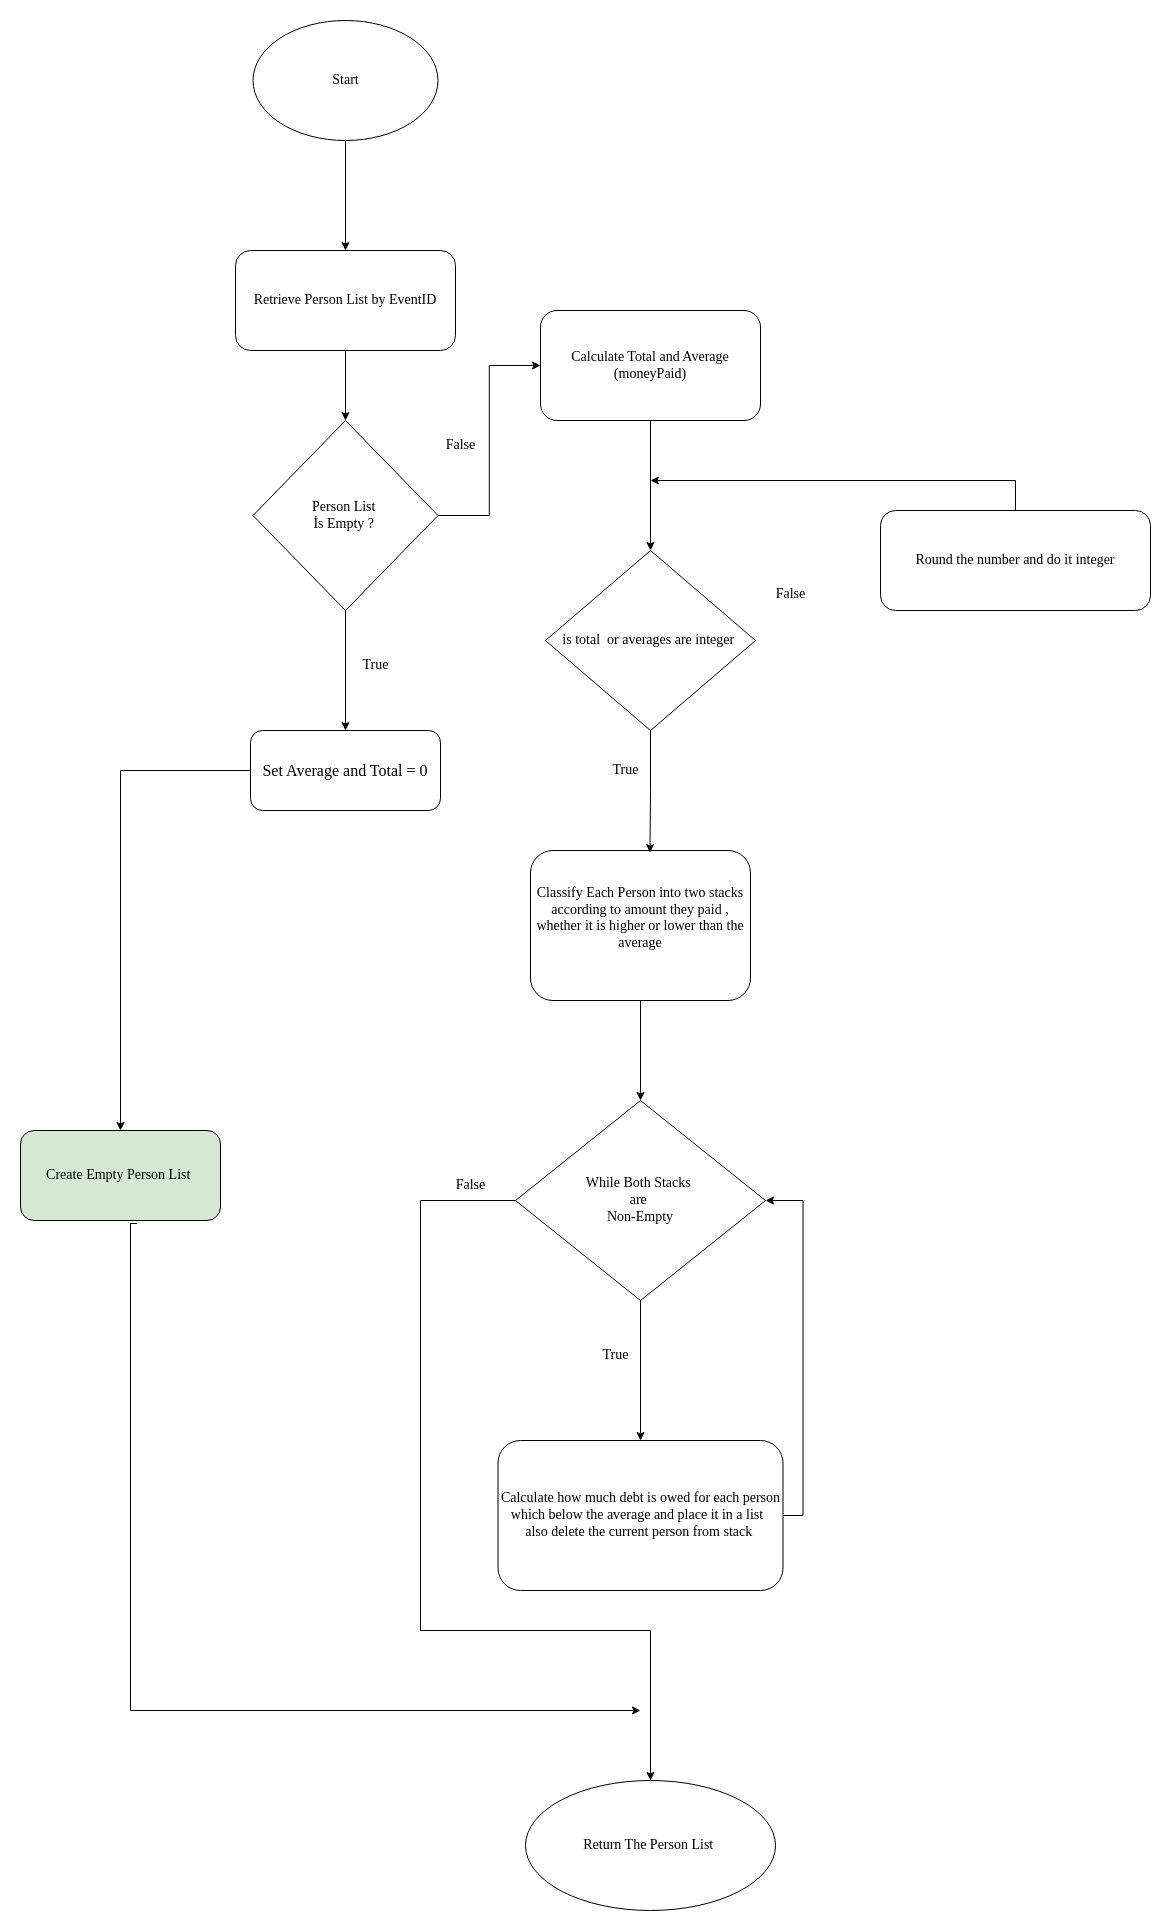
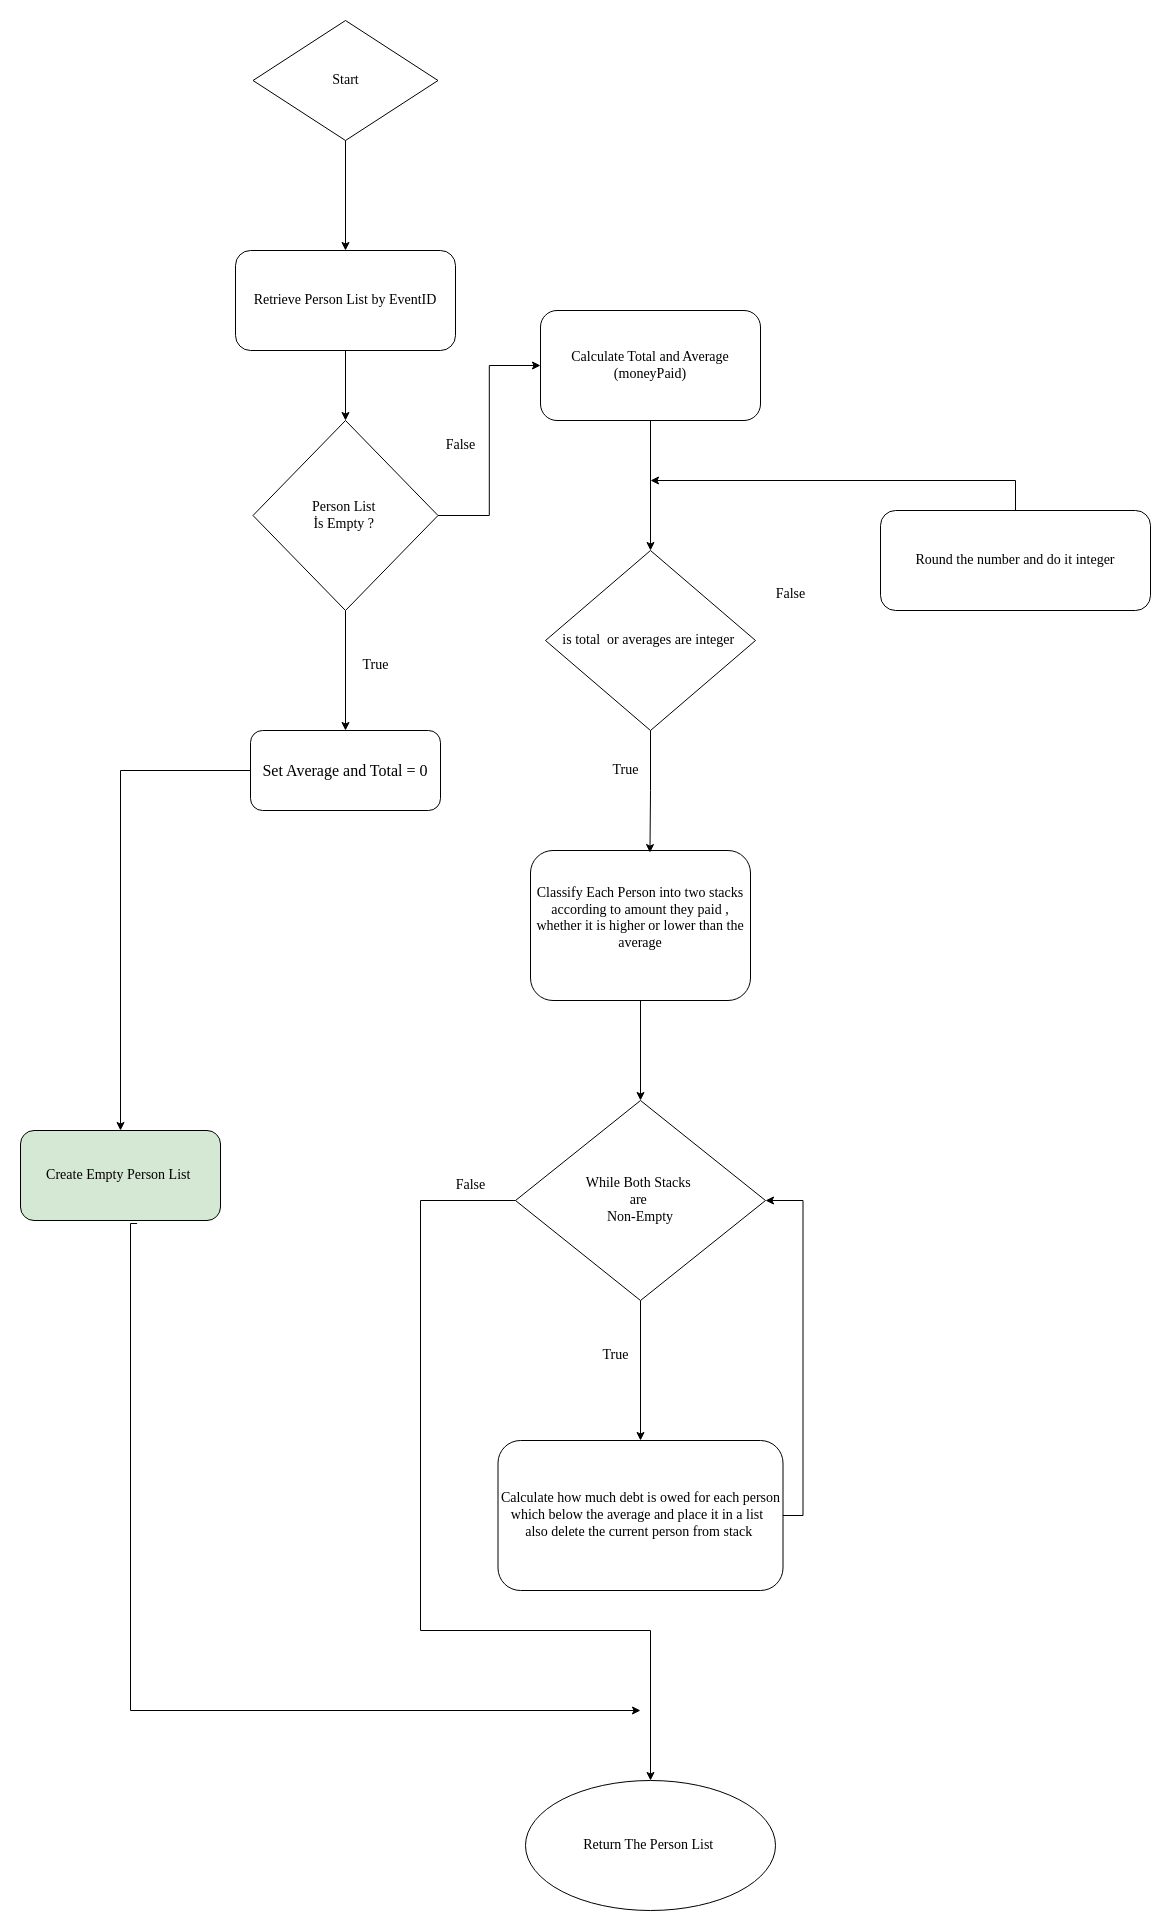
node "Start": shape ellipse -> diamond
